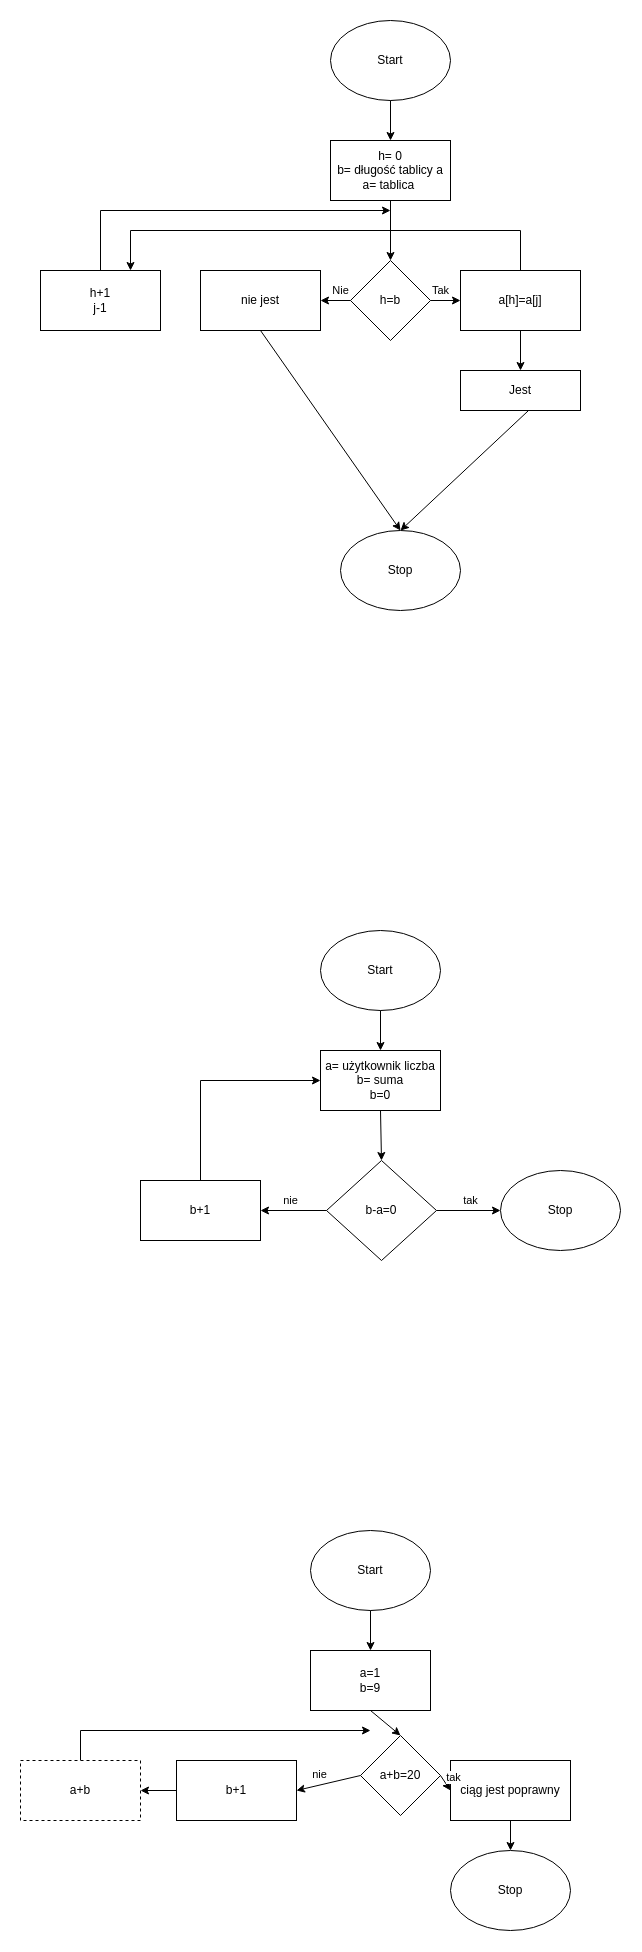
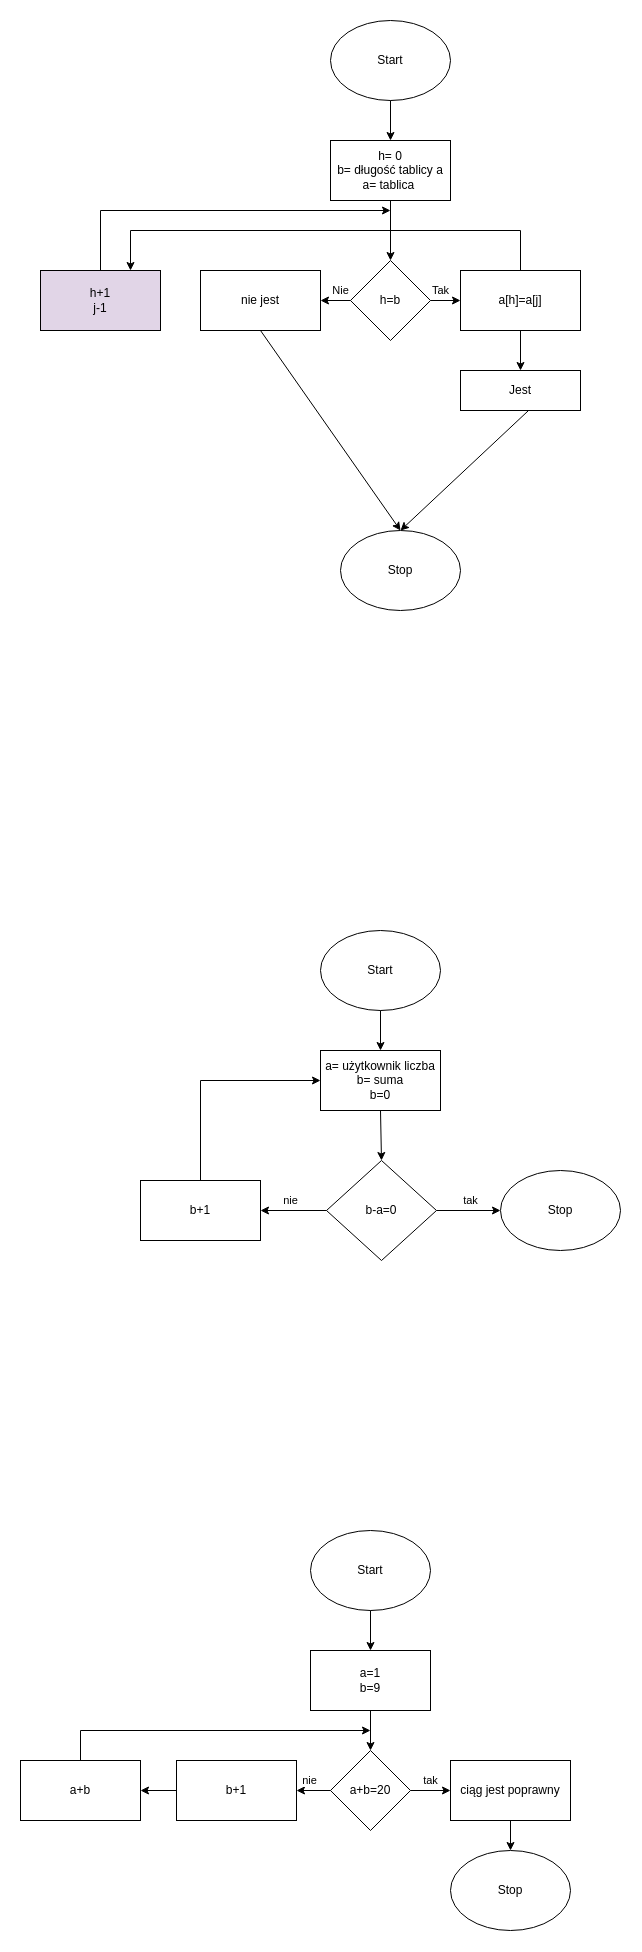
node "h+1 j-1": fillcolor #ffffff -> #e1d5e7
node "a+b=20": moved (401, 1776) -> (371, 1791)
node "a+b": style dashed -> solid
